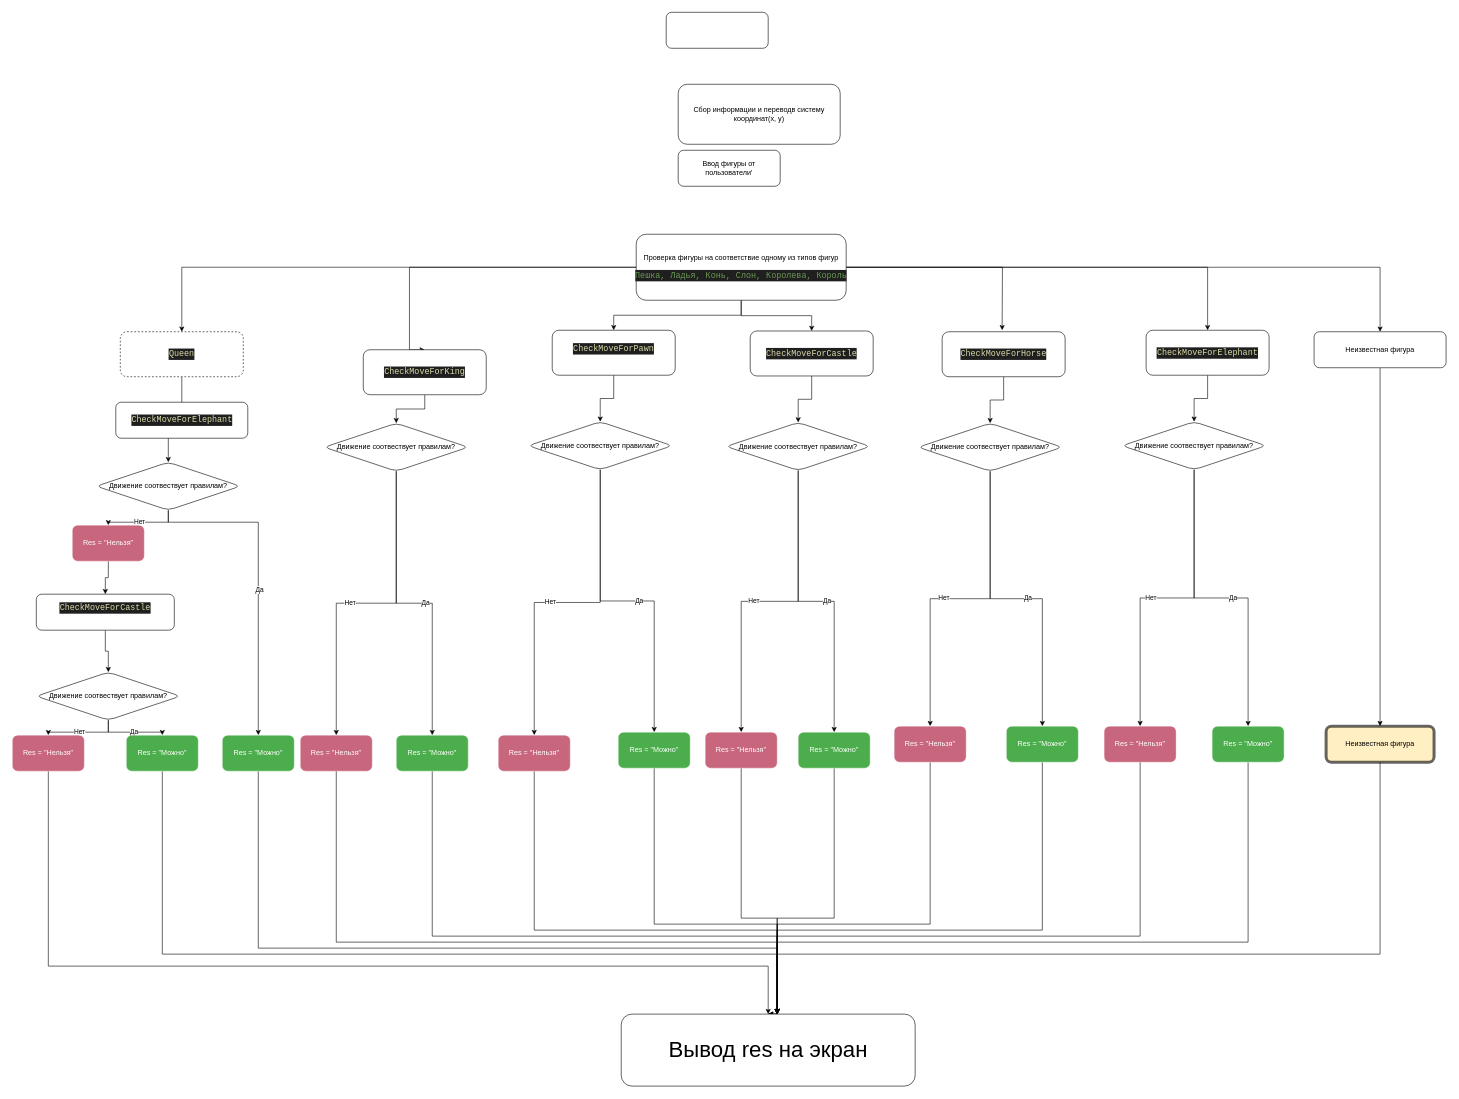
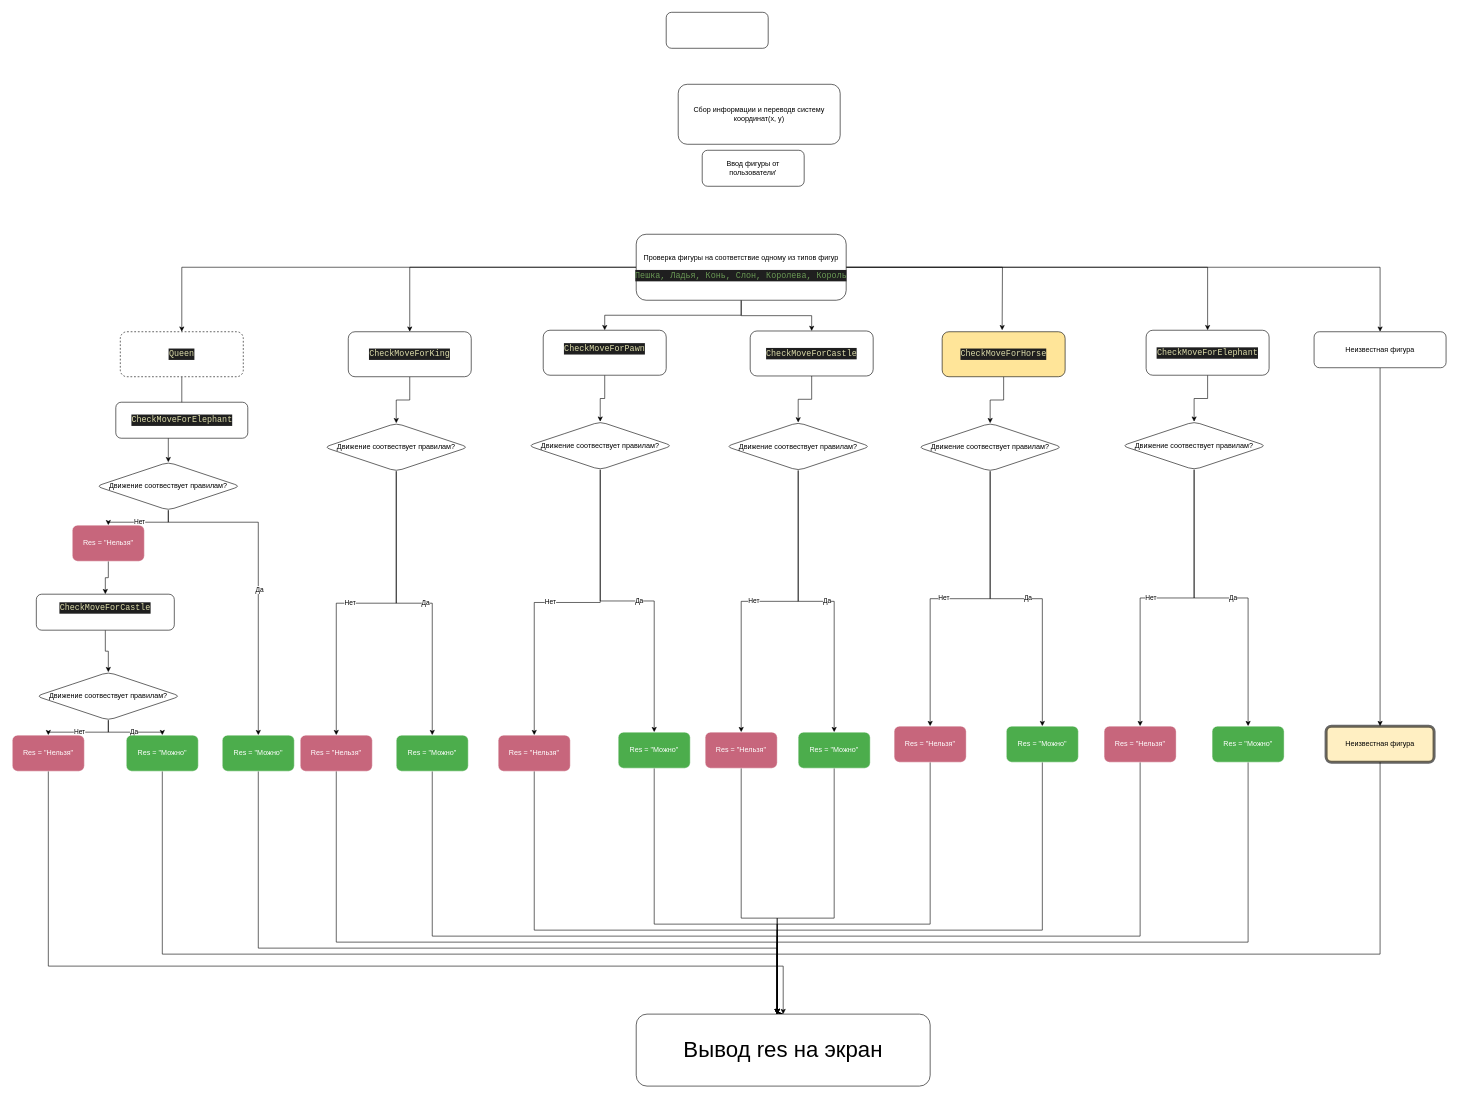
node "Ввод фигуры от пользователи'": moved (729, 168) -> (753, 168)
node "CheckMoveForPawn": moved (614, 353) -> (605, 353)
node "CheckMoveForHorse": fillcolor #ffffff -> #ffe599
node "CheckMoveForKing": moved (425, 372) -> (410, 354)
node "Вывод res на экран": moved (768, 1050) -> (783, 1050)
